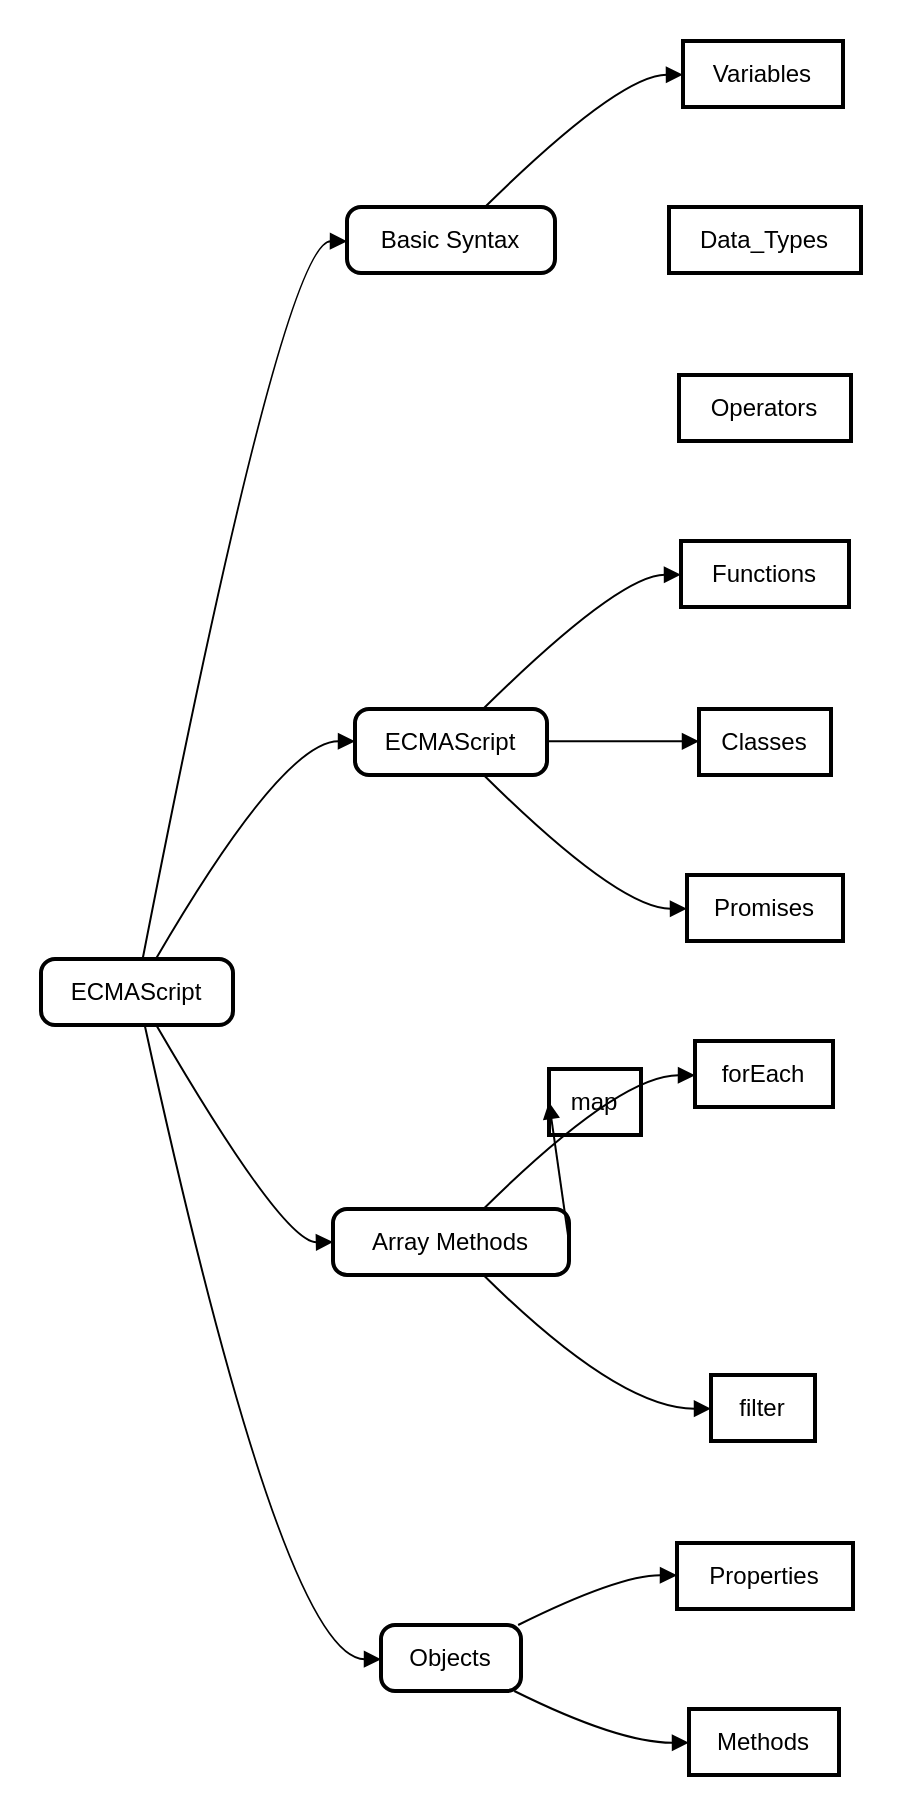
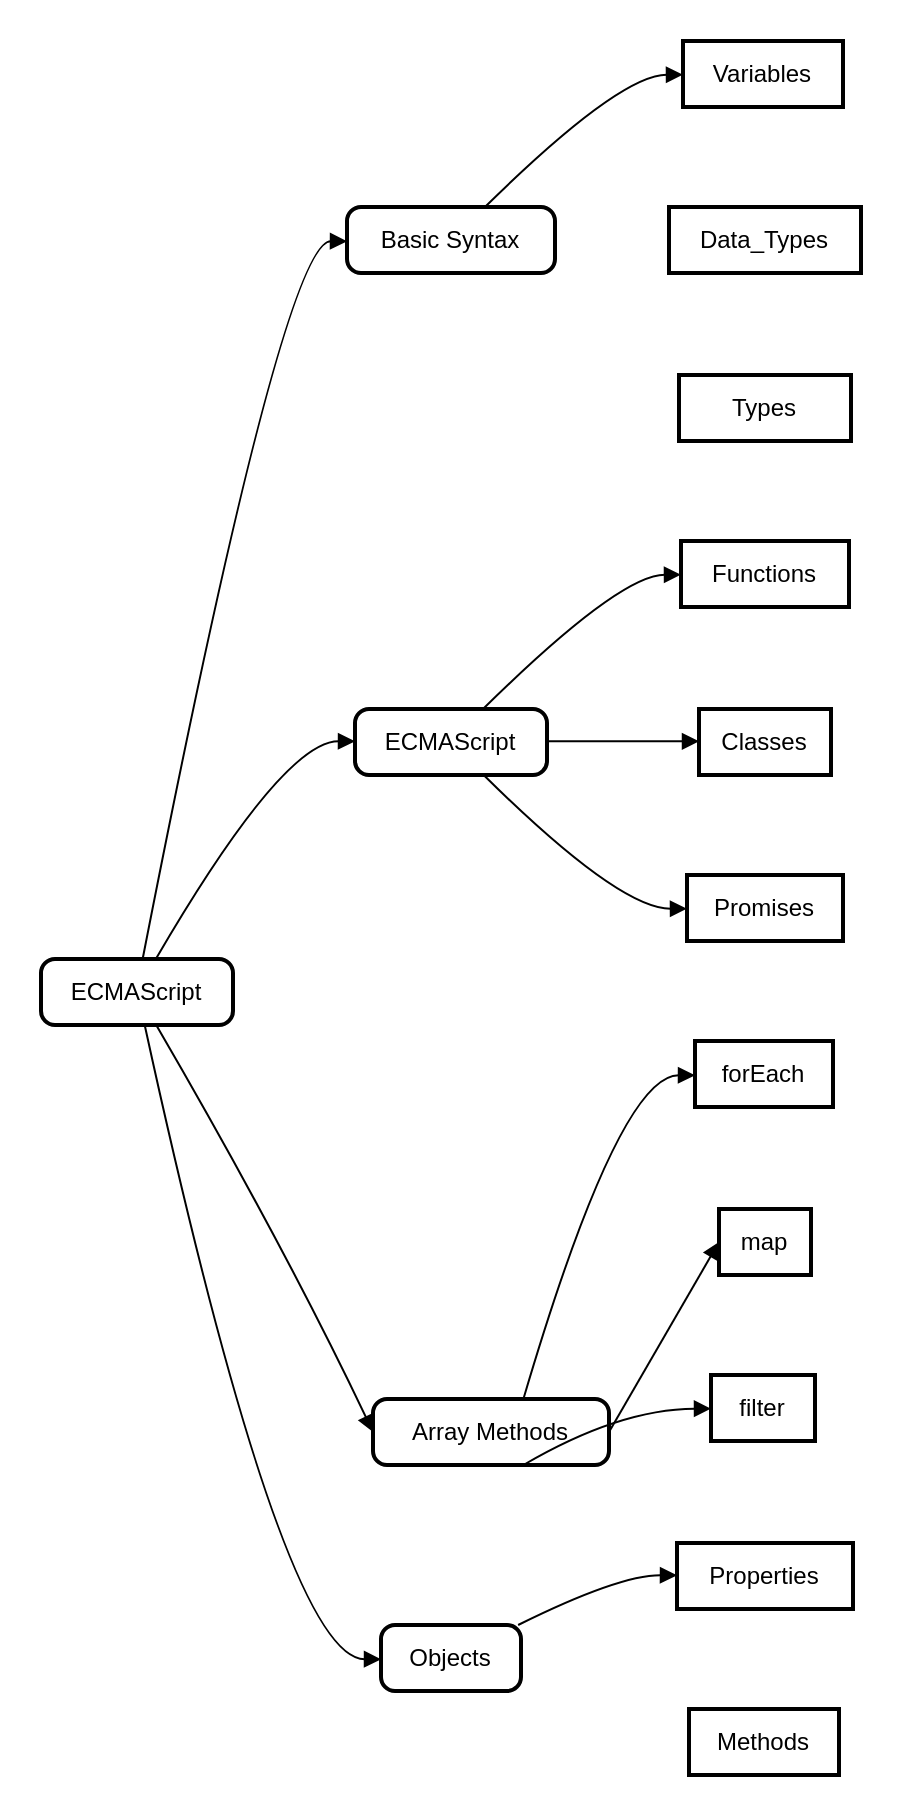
node "Operators": label "Operators" -> "Types"
node "map": moved (595, 1102) -> (765, 1242)
node "Array Methods": moved (451, 1242) -> (491, 1432)
edge "Objects" -> "Methods": removed
